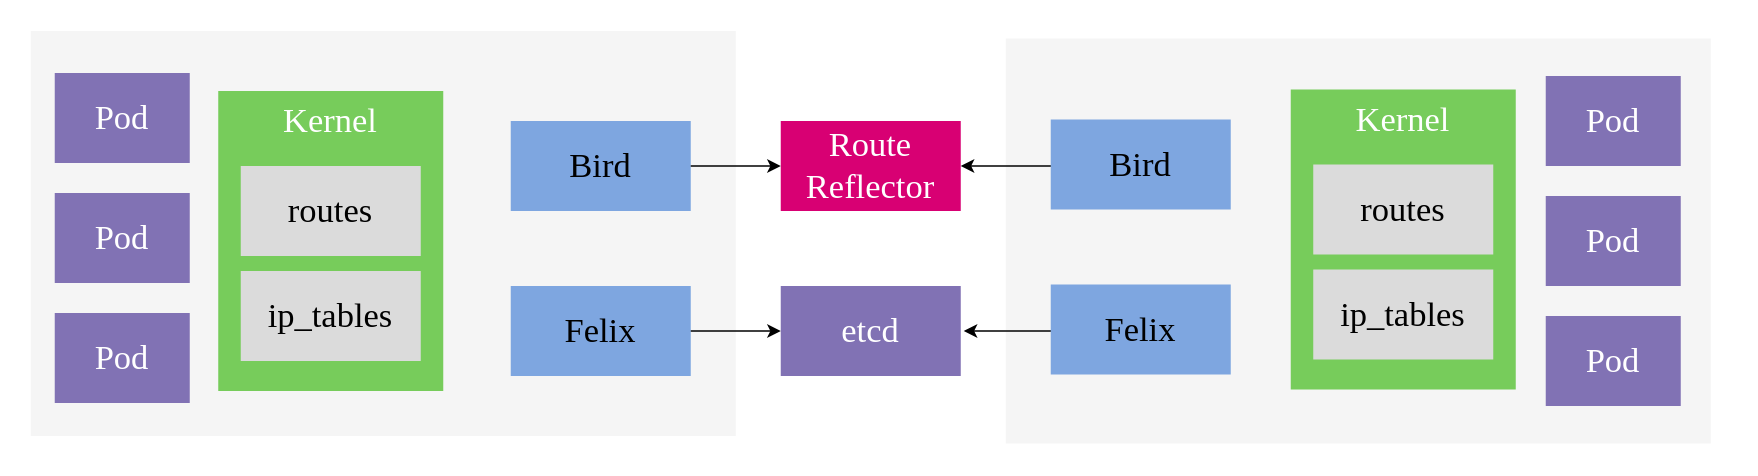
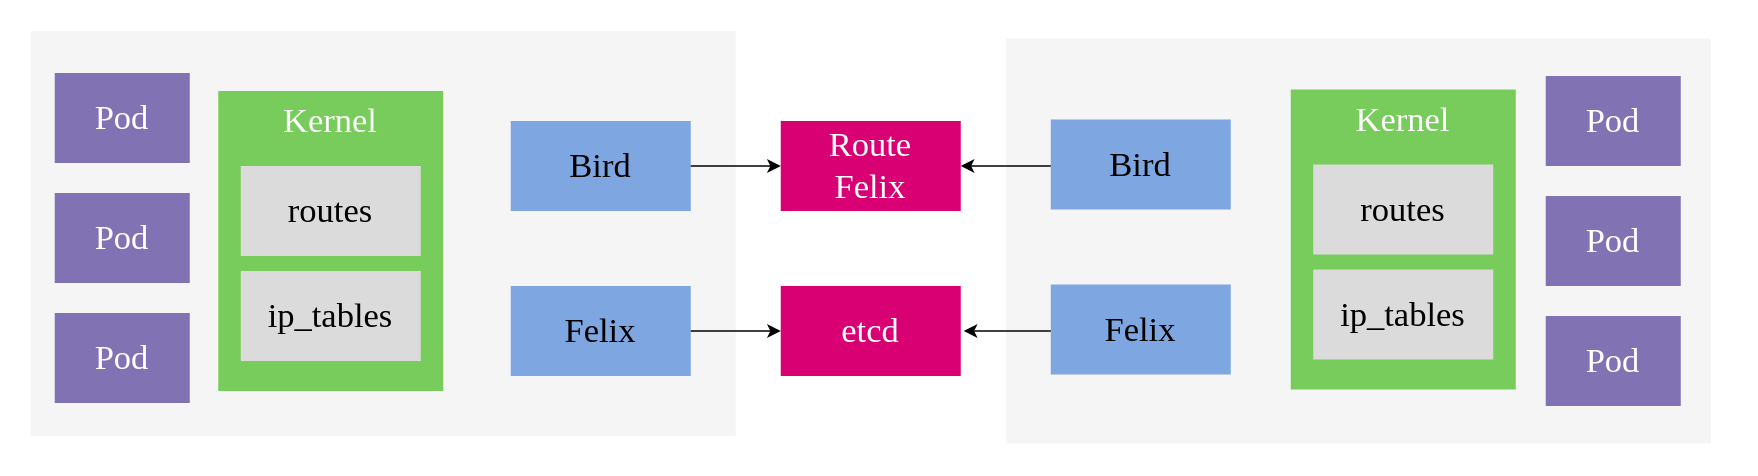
node "Route Reflector": label "Route Reflector" -> "Route Felix"
node "etcd": fillcolor #8172b4 -> #d80073
